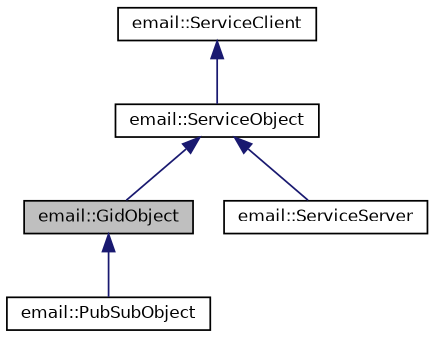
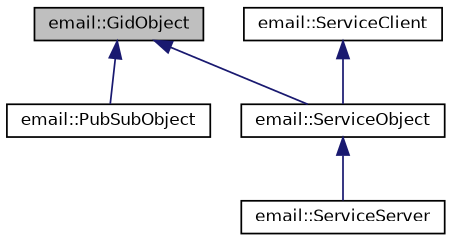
edge "email::GidObject" -> "email::ServiceObject": reversed
